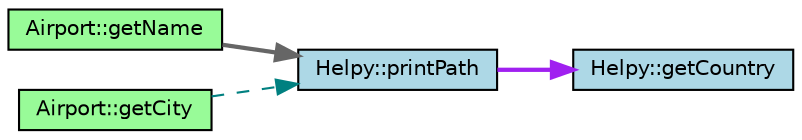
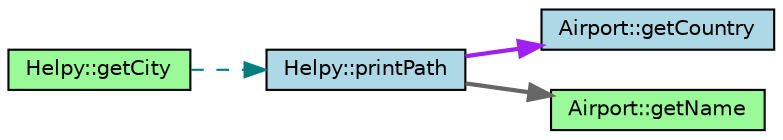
edge "Airport::getName" -> "Helpy::printPath": reversed
node "Helpy::getCountry": label "Helpy::getCountry" -> "Airport::getCountry"
node "Airport::getCity": label "Airport::getCity" -> "Helpy::getCity"
